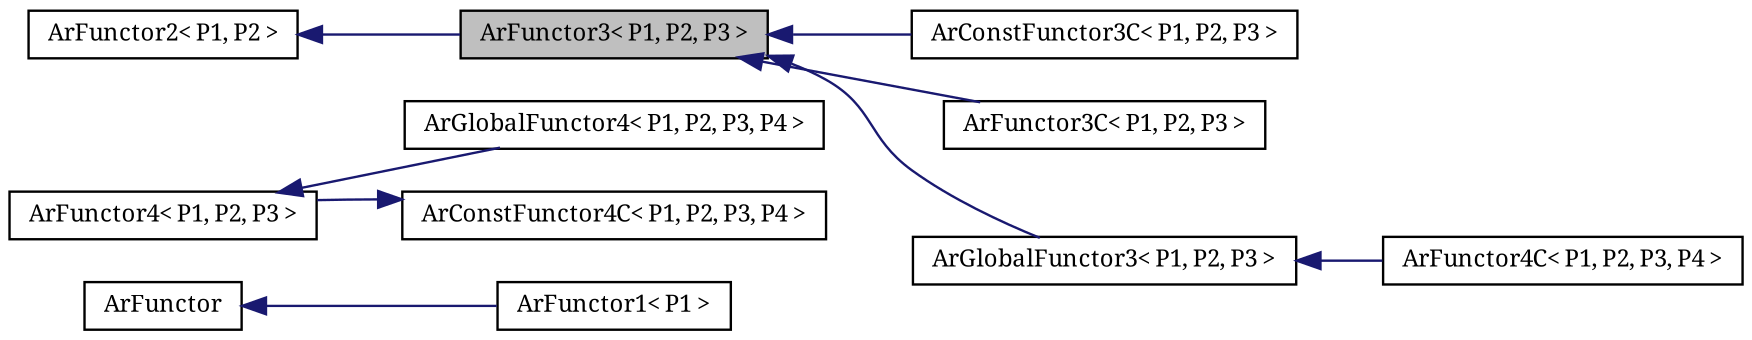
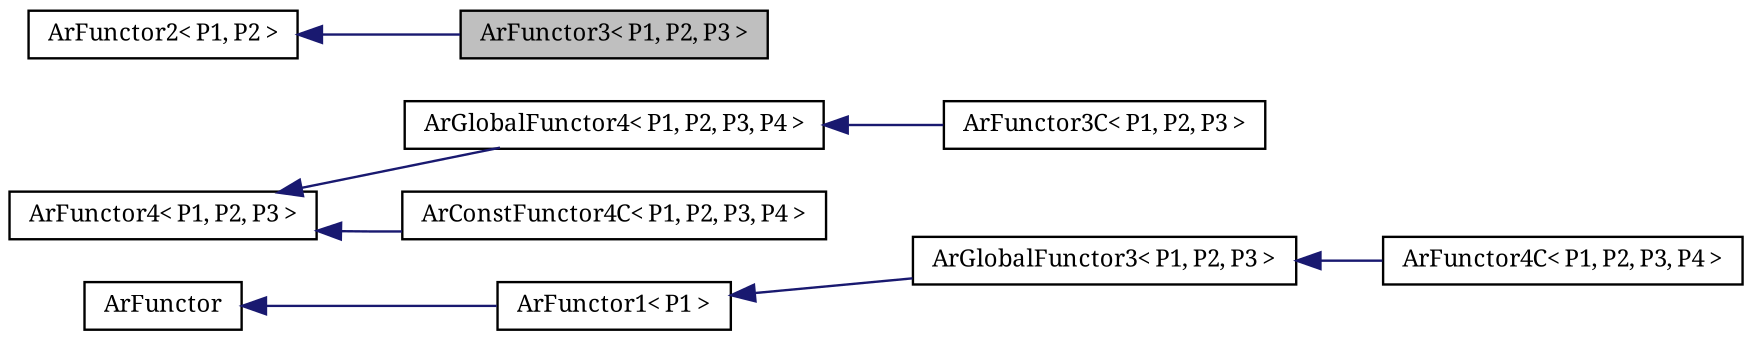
node "ArConstFunctor3C< P1, P2, P3 >": removed
edge "ArFunctor3C< P1, P2, P3 >" -> "ArFunctor3< P1, P2, P3 >": now "ArFunctor3C< P1, P2, P3 >" -> "ArGlobalFunctor4< P1, P2, P3, P4 >"
edge "ArGlobalFunctor3< P1, P2, P3 >" -> "ArFunctor3< P1, P2, P3 >": now "ArGlobalFunctor3< P1, P2, P3 >" -> "ArFunctor1< P1 >"
edge "ArFunctor4< P1, P2, P3 >" -> "ArConstFunctor4C< P1, P2, P3, P4 >": reversed
